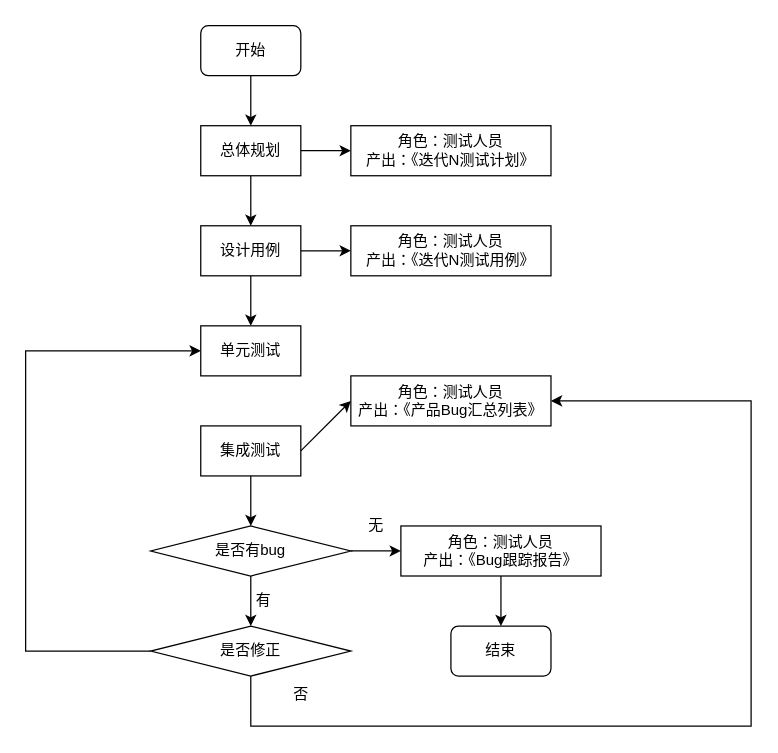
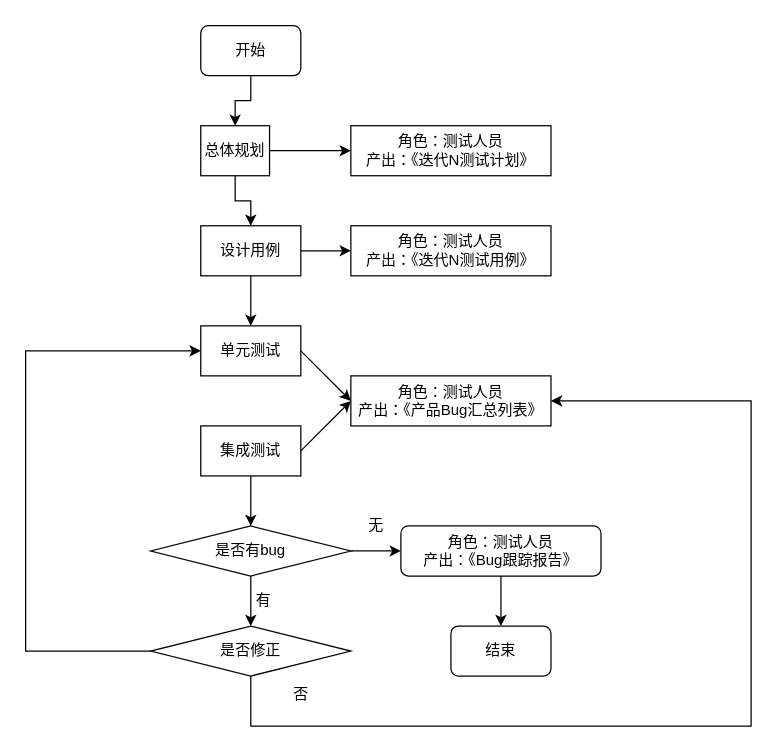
node "总体规划": size 100x50 -> 69x50
edge "单元测试" -> "角色：测试人员 产出：《产品Bug汇总列表》": added
node "角色：测试人员 产出：《Bug跟踪报告》": shape rectangle -> rounded rectangle
